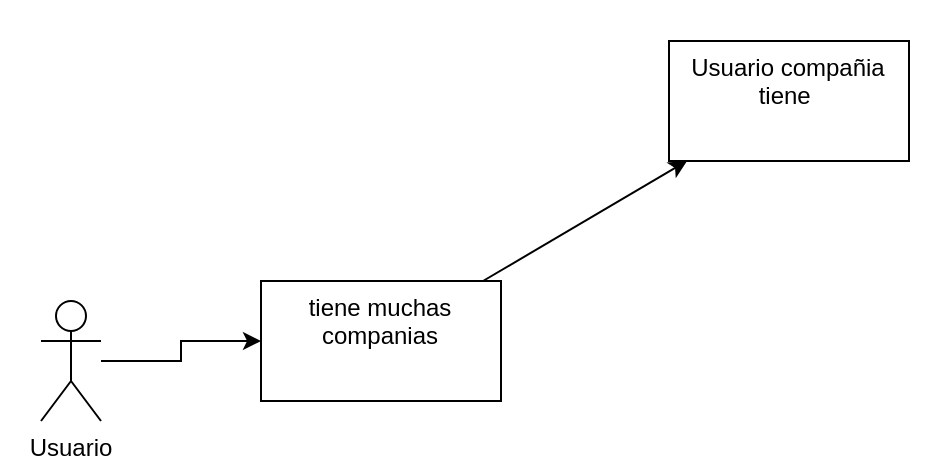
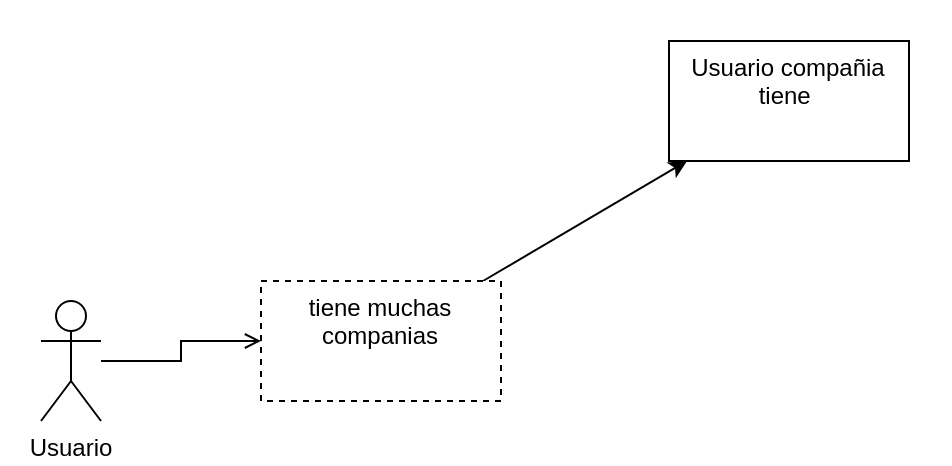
edge "Usuario" -> "tiene muchas companias": arrowhead classic -> open
node "tiene muchas companias": style solid -> dashed
